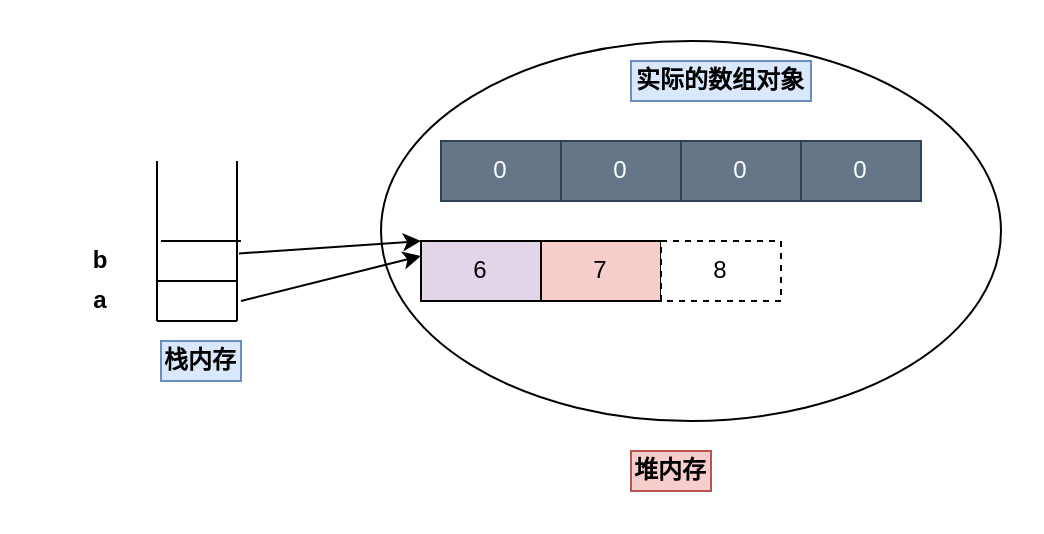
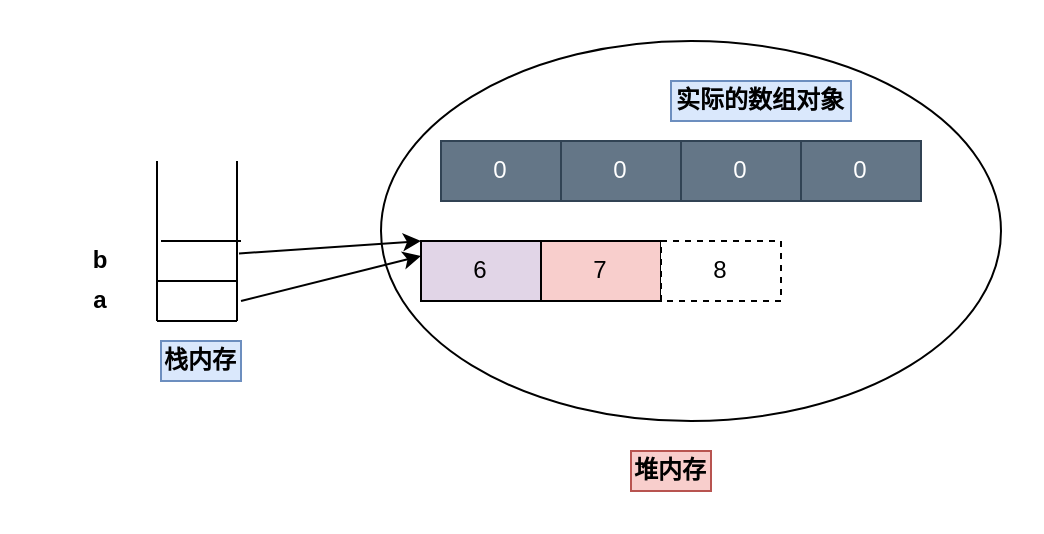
node "实际的数组对象": moved (721, 81) -> (761, 101)
